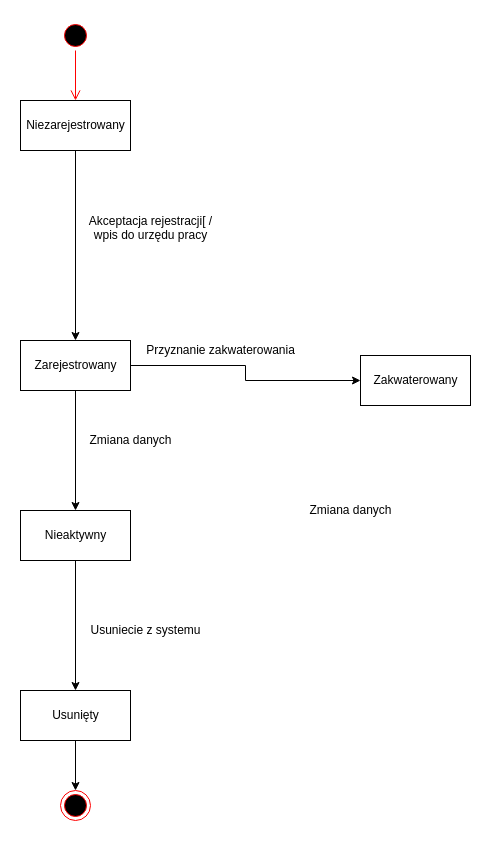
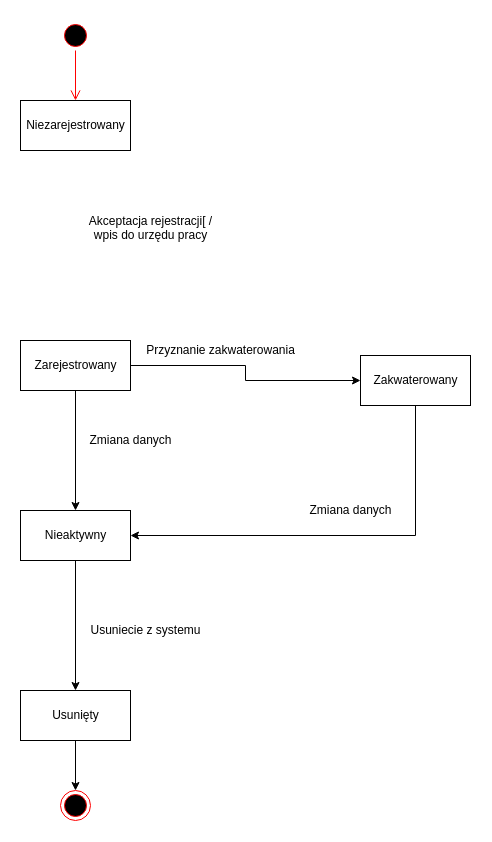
edge "Niezarejestrowany" -> "Zarejestrowany": removed
edge "Zakwaterowany" -> "Nieaktywny": added
